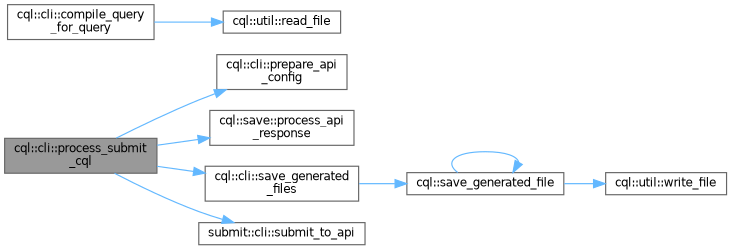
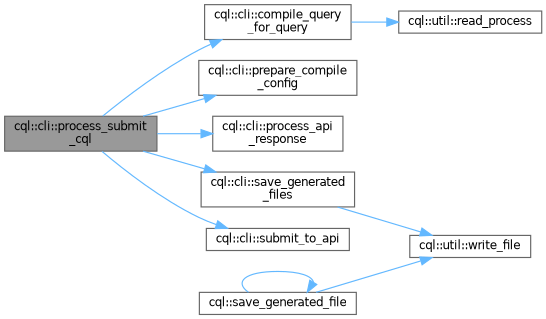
node "cql::util::read_file": label "cql::util::read_file" -> "cql::util::read_process"
node "cql::cli::prepare_api _config": label "cql::cli::prepare_api _config" -> "cql::cli::prepare_compile _config"
edge "cql::cli::process_submit _cql" -> "cql::cli::compile_query _for_query": added
node "cql::save::process_api _response": label "cql::save::process_api _response" -> "cql::cli::process_api _response"
edge "cql::cli::save_generated _files" -> "cql::save_generated_file": now "cql::cli::save_generated _files" -> "cql::util::write_file"
node "submit::cli::submit_to_api": label "submit::cli::submit_to_api" -> "cql::cli::submit_to_api"
